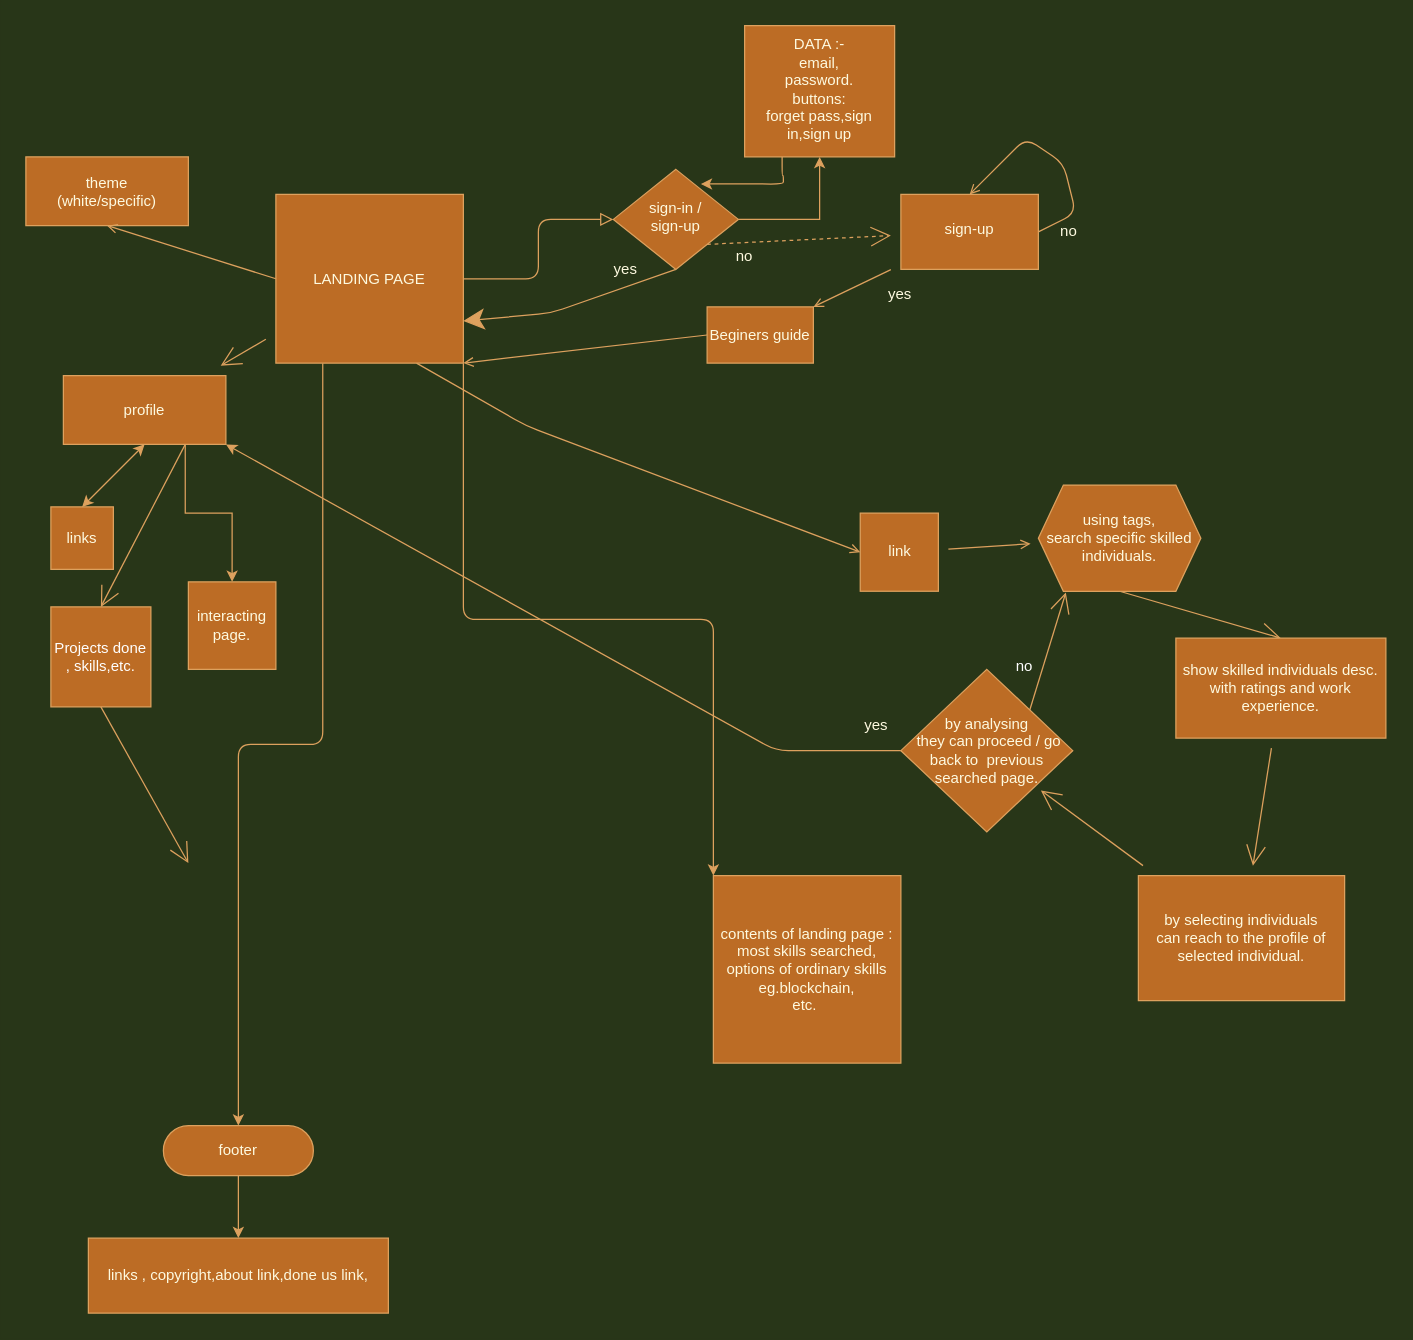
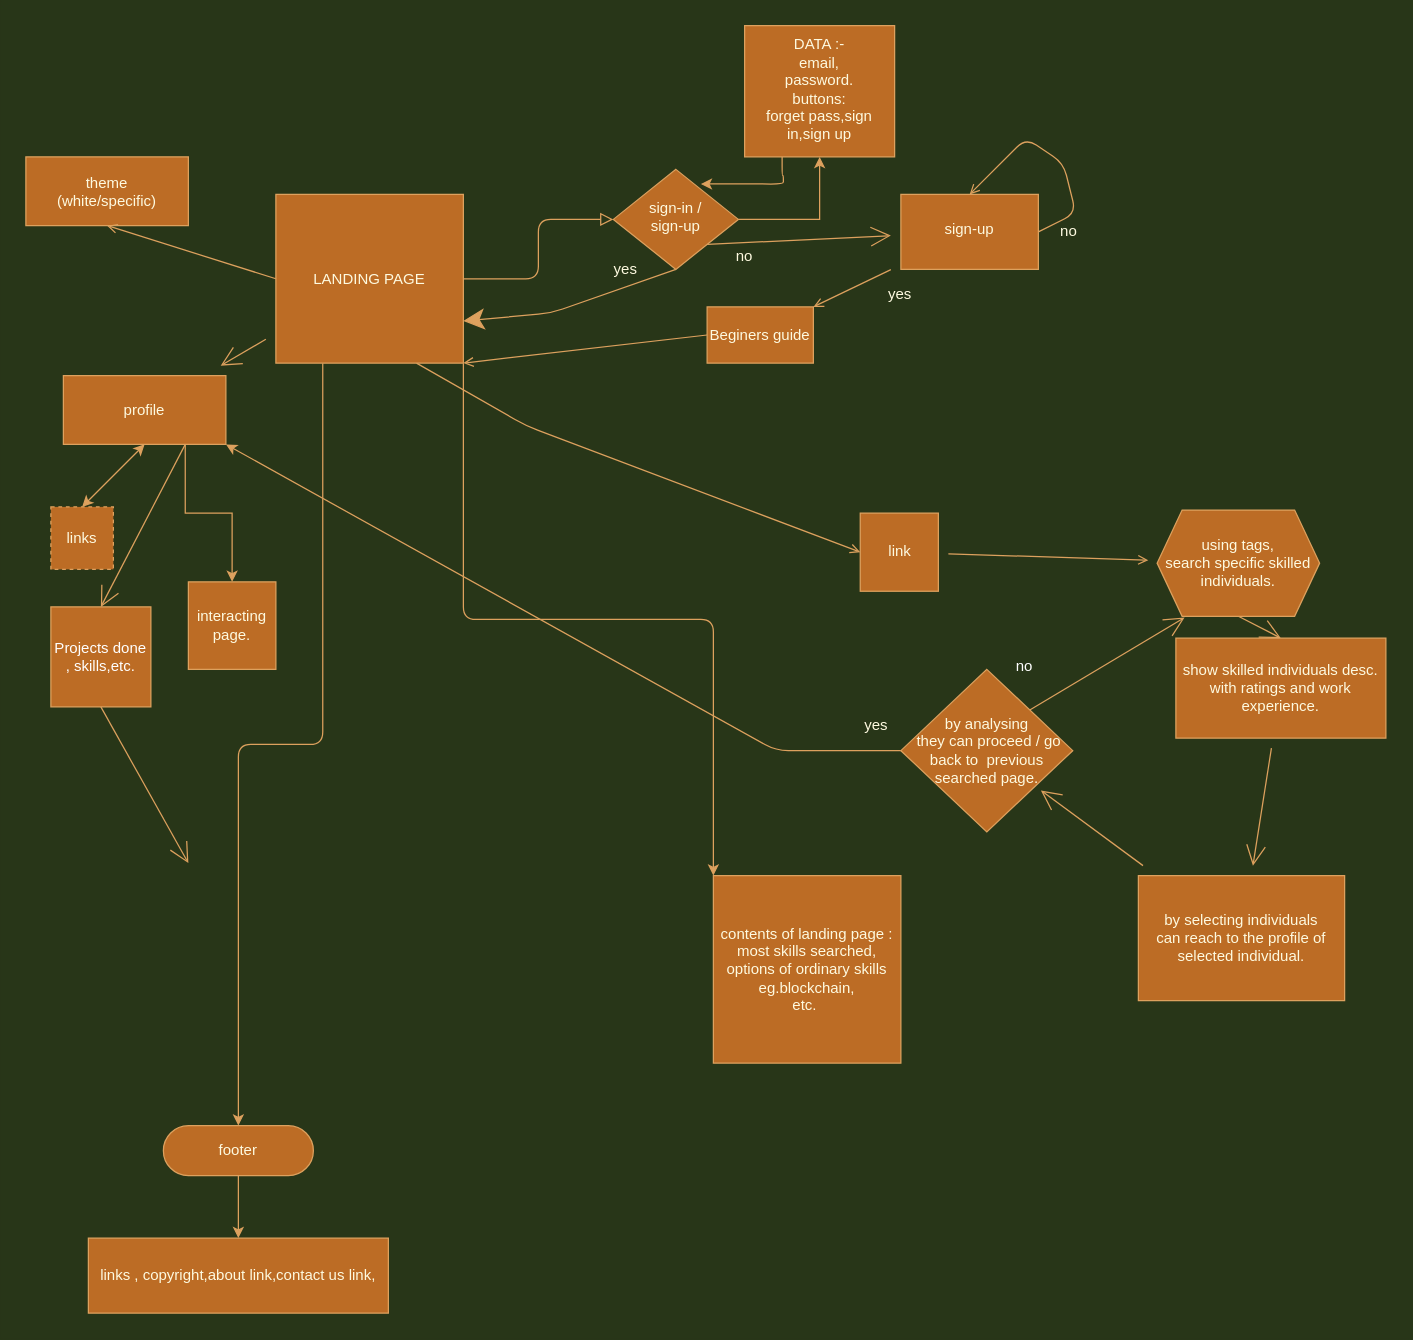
edge "sign-in / sign-up" -> "sign-up": style dashed -> solid
node "links": style solid -> dashed
node "using tags, search specific skilled individuals.": moved (1119, 538) -> (1238, 563)
node "links , copyright,about link,done us link,": label "links , copyright,about link,done us link," -> "links , copyright,about link,contact us link,"
